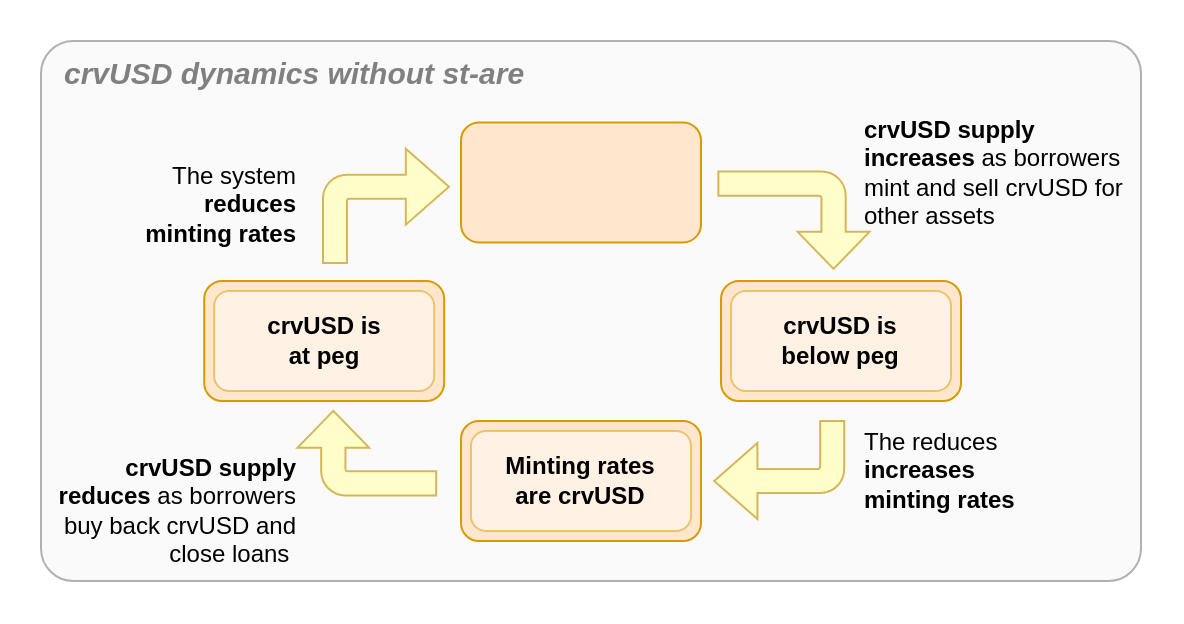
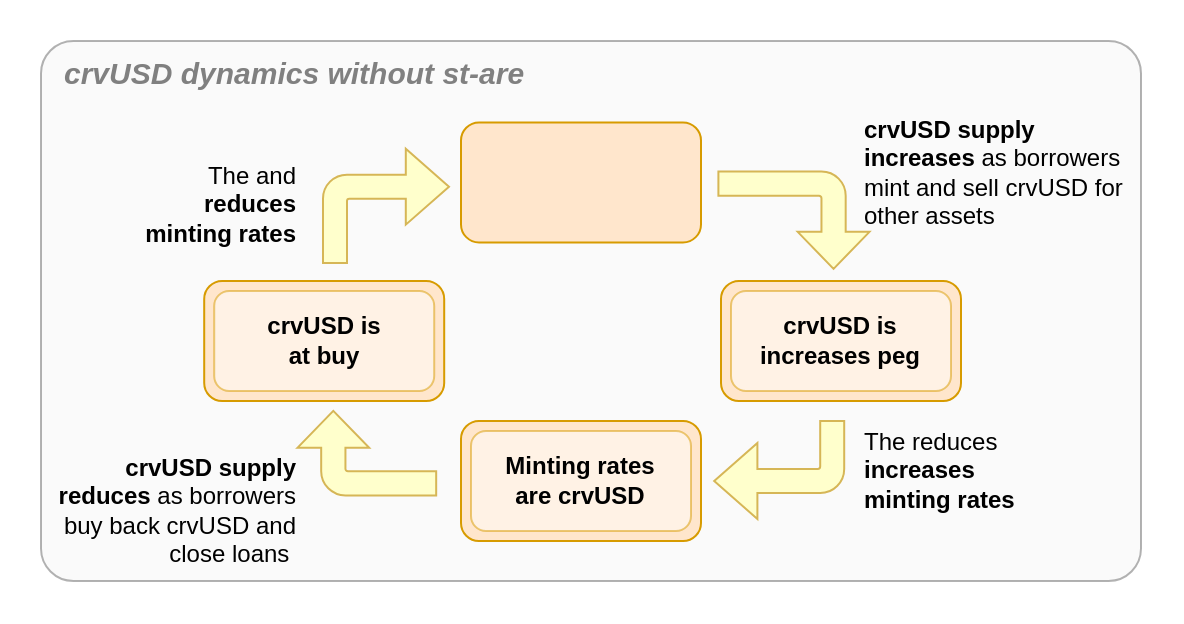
node "The system reduces minting rates": label "The system reduces minting rates" -> "The and reduces minting rates"
node "crvUSD is at peg": label "crvUSD is at peg" -> "crvUSD is at buy"
node "crvUSD is below peg": label "crvUSD is below peg" -> "crvUSD is increases peg"
